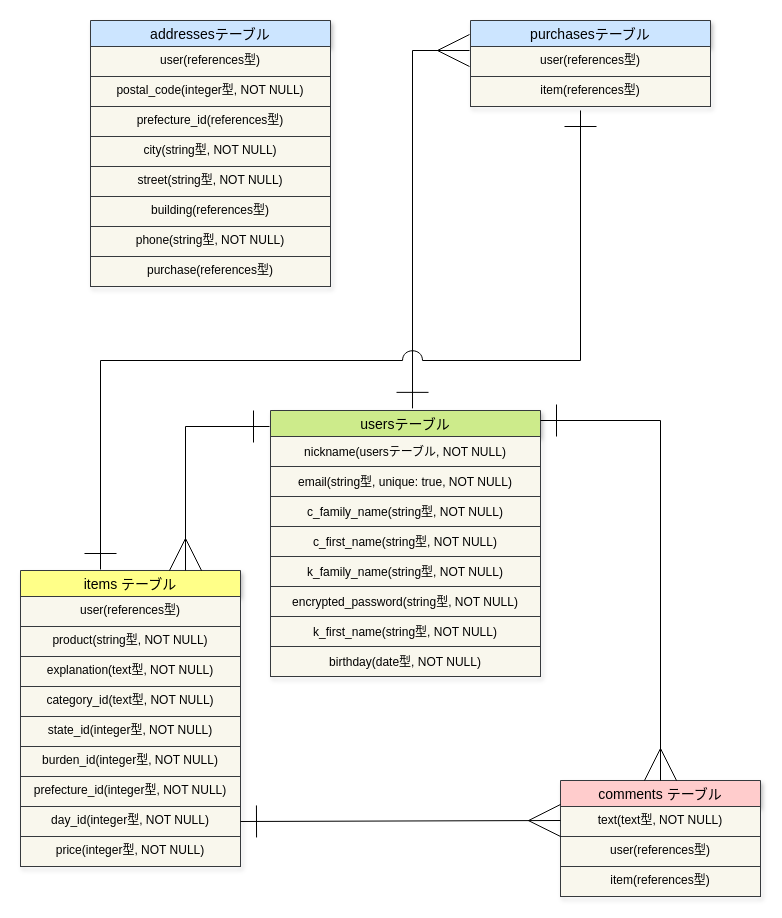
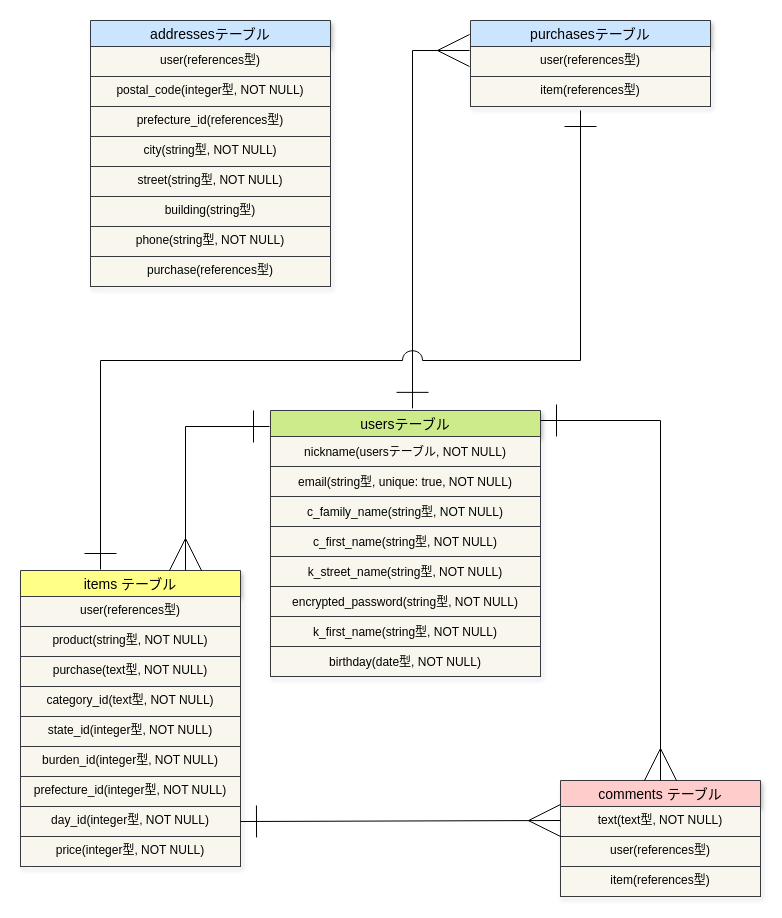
node "building(references型)": label "building(references型)" -> "building(string型)"
node "k_family_name(string型, NOT NULL)": label "k_family_name(string型, NOT NULL)" -> "k_street_name(string型, NOT NULL)"
node "explanation(text型, NOT NULL)": label "explanation(text型, NOT NULL)" -> "purchase(text型, NOT NULL)"
